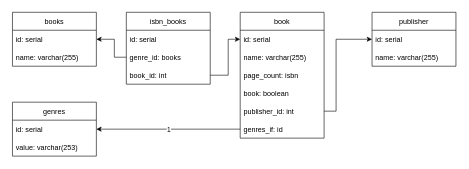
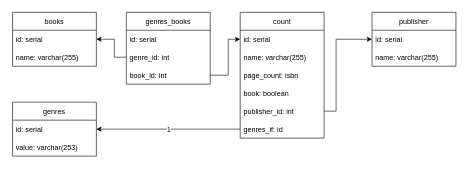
node "isbn_books": label "isbn_books" -> "genres_books"
node "book": label "book" -> "count"
node "genre_id: books": label "genre_id: books" -> "genre_id: int"
